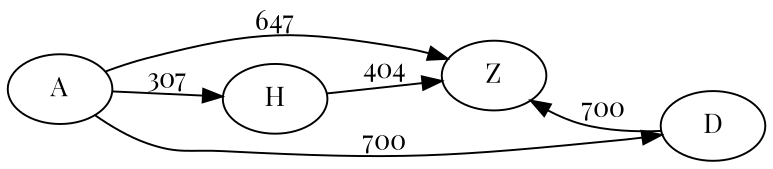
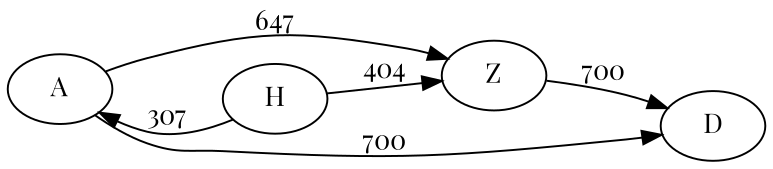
edge "A" -> "H": reversed
edge "D" -> "Z": reversed
